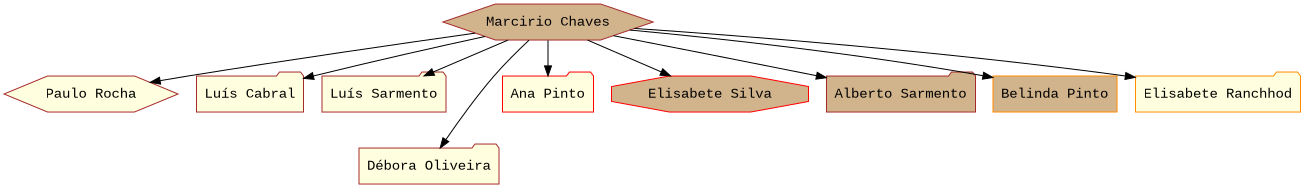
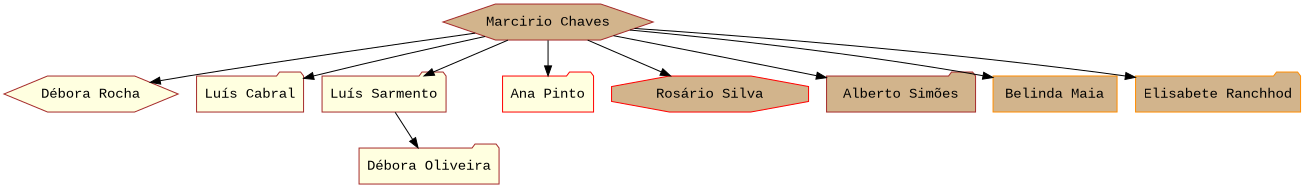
edge "Marcirio Chaves" -> "Débora Oliveira": now "Luís Sarmento" -> "Débora Oliveira"
node "Paulo Rocha": label "Paulo Rocha" -> "Débora Rocha"
node "Elisabete Silva": label "Elisabete Silva" -> "Rosário Silva"
node "Alberto Sarmento": label "Alberto Sarmento" -> "Alberto Simões"
node "Belinda Pinto": label "Belinda Pinto" -> "Belinda Maia"
node "Elisabete Ranchhod": fillcolor lightyellow -> tan
